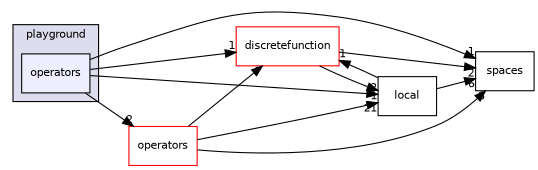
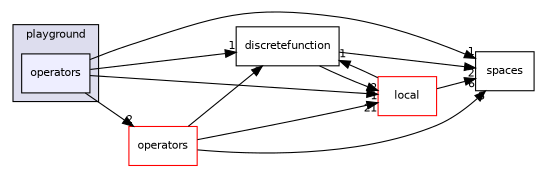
node "discretefunction": color red -> black
node "local": color black -> red
